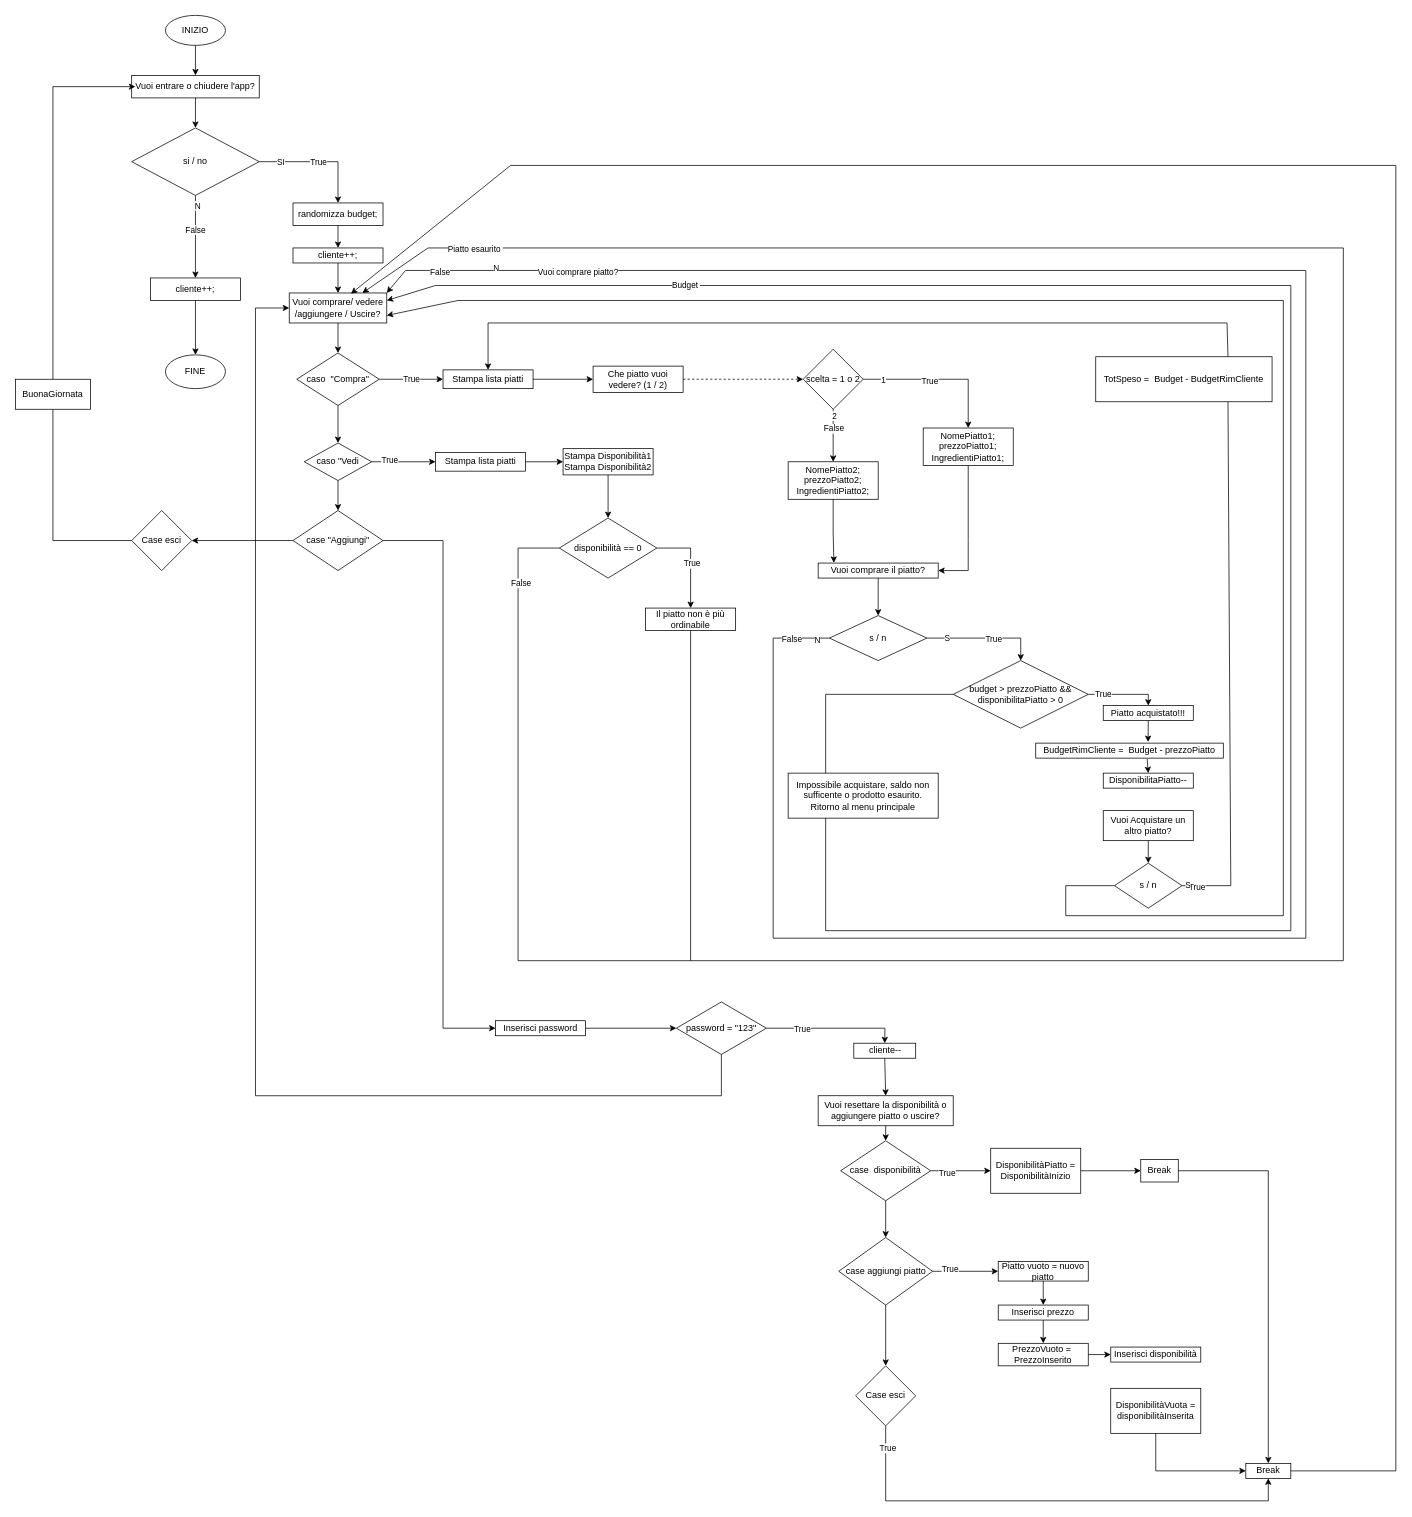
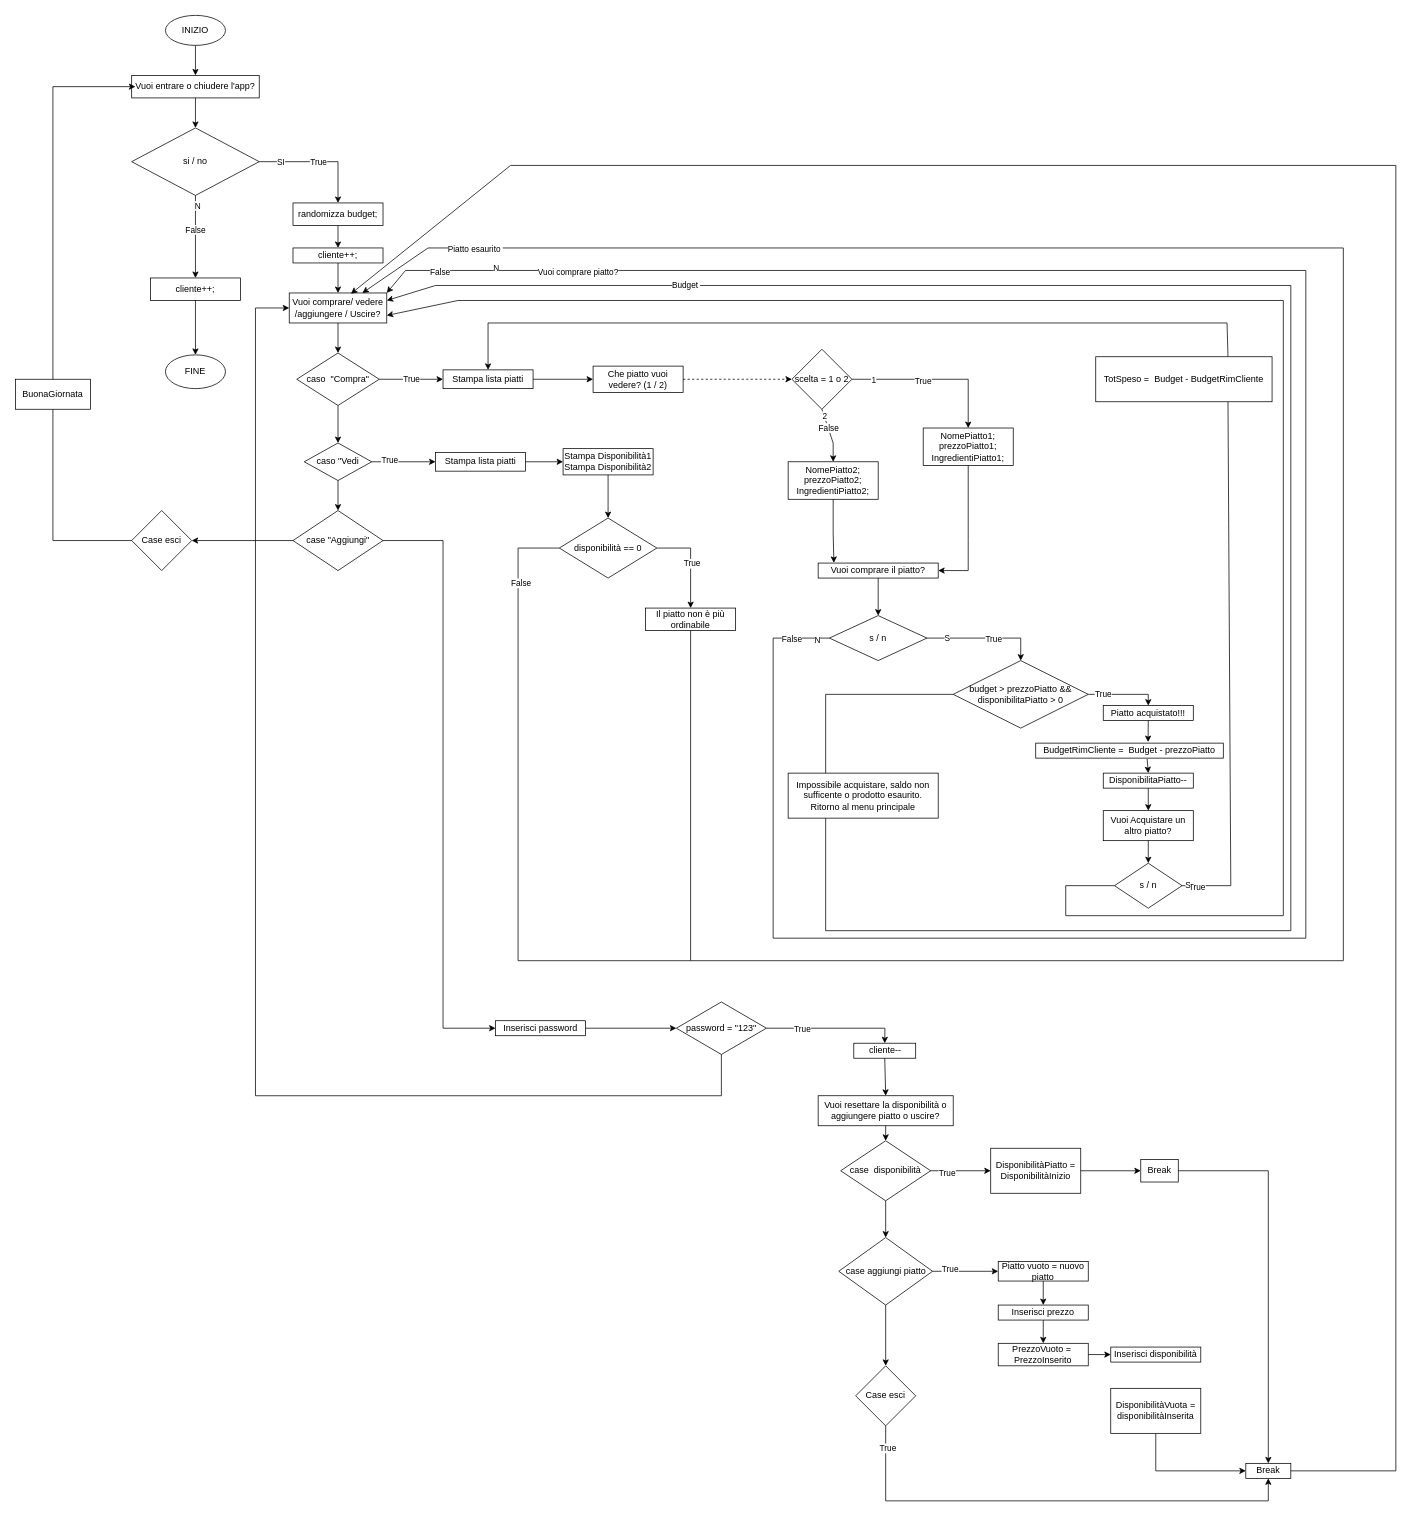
node "scelta = 1 o 2": moved (833, 379) -> (822, 379)
edge "DisponibilitaPiatto--" -> "Vuoi Acquistare un altro piatto?": added
